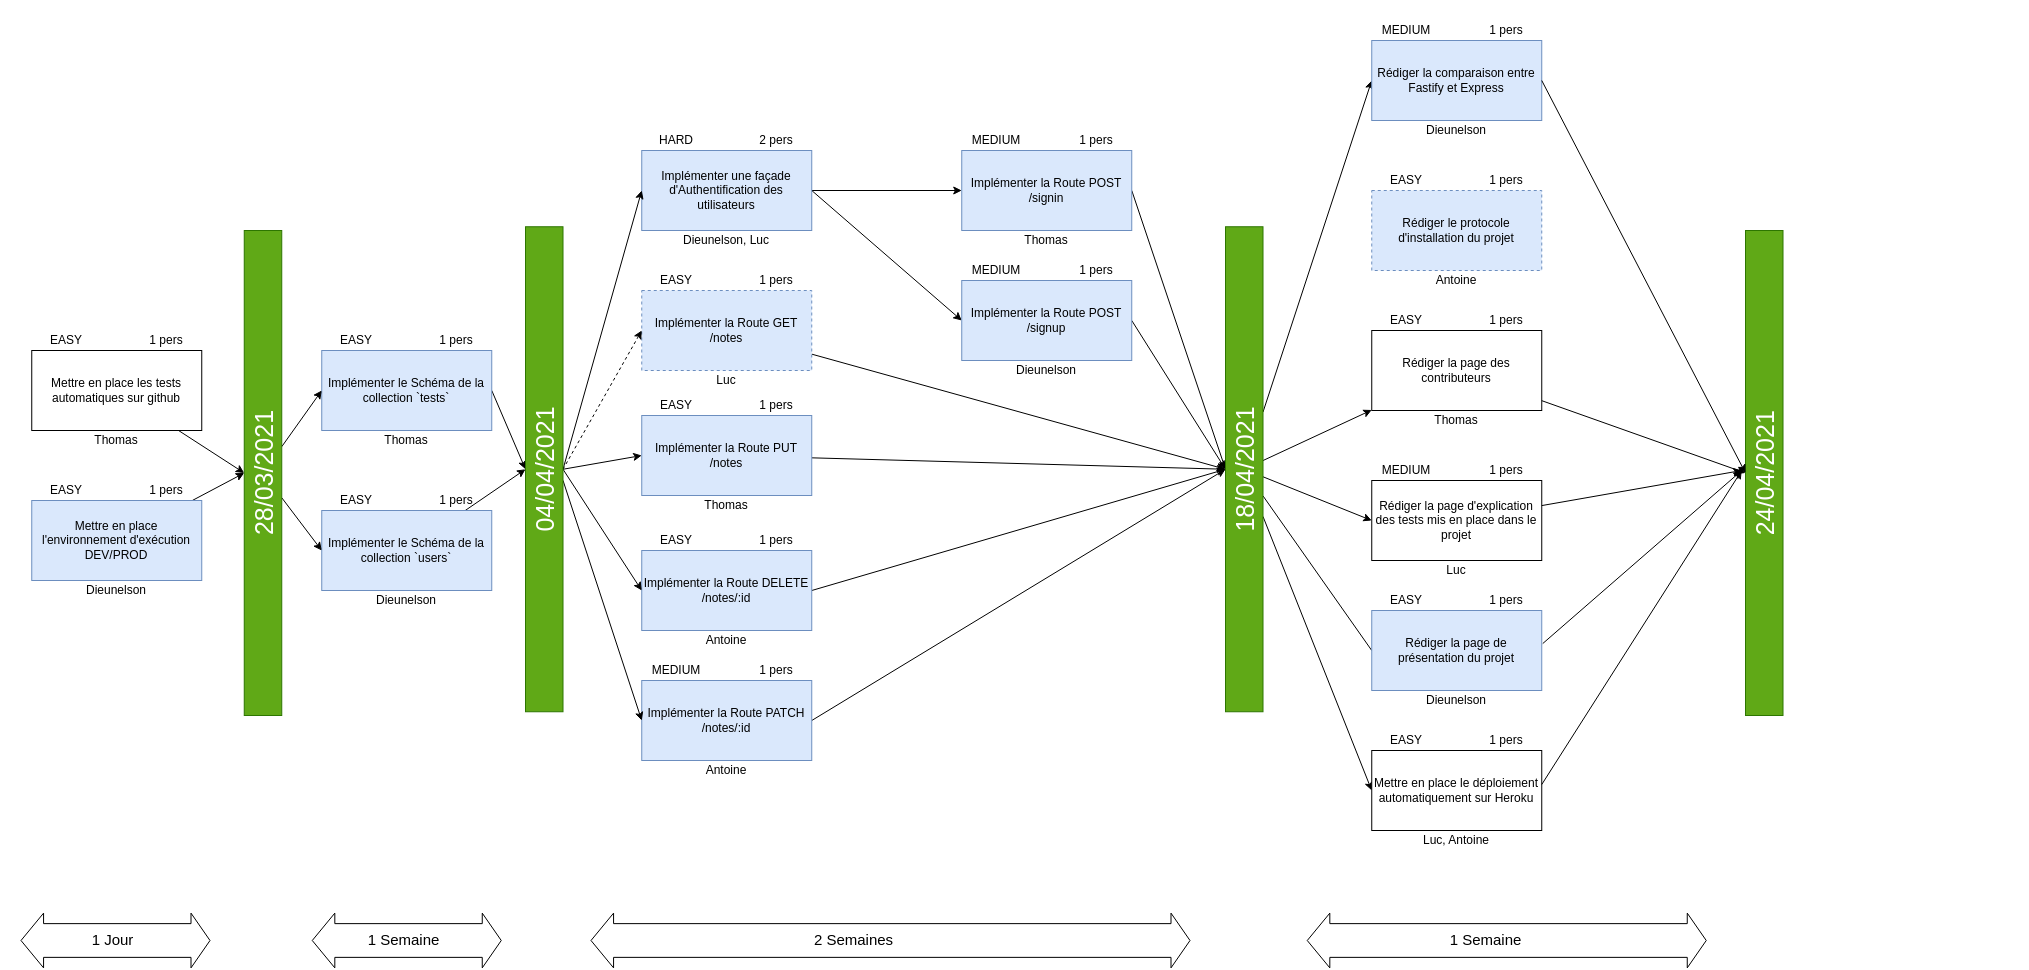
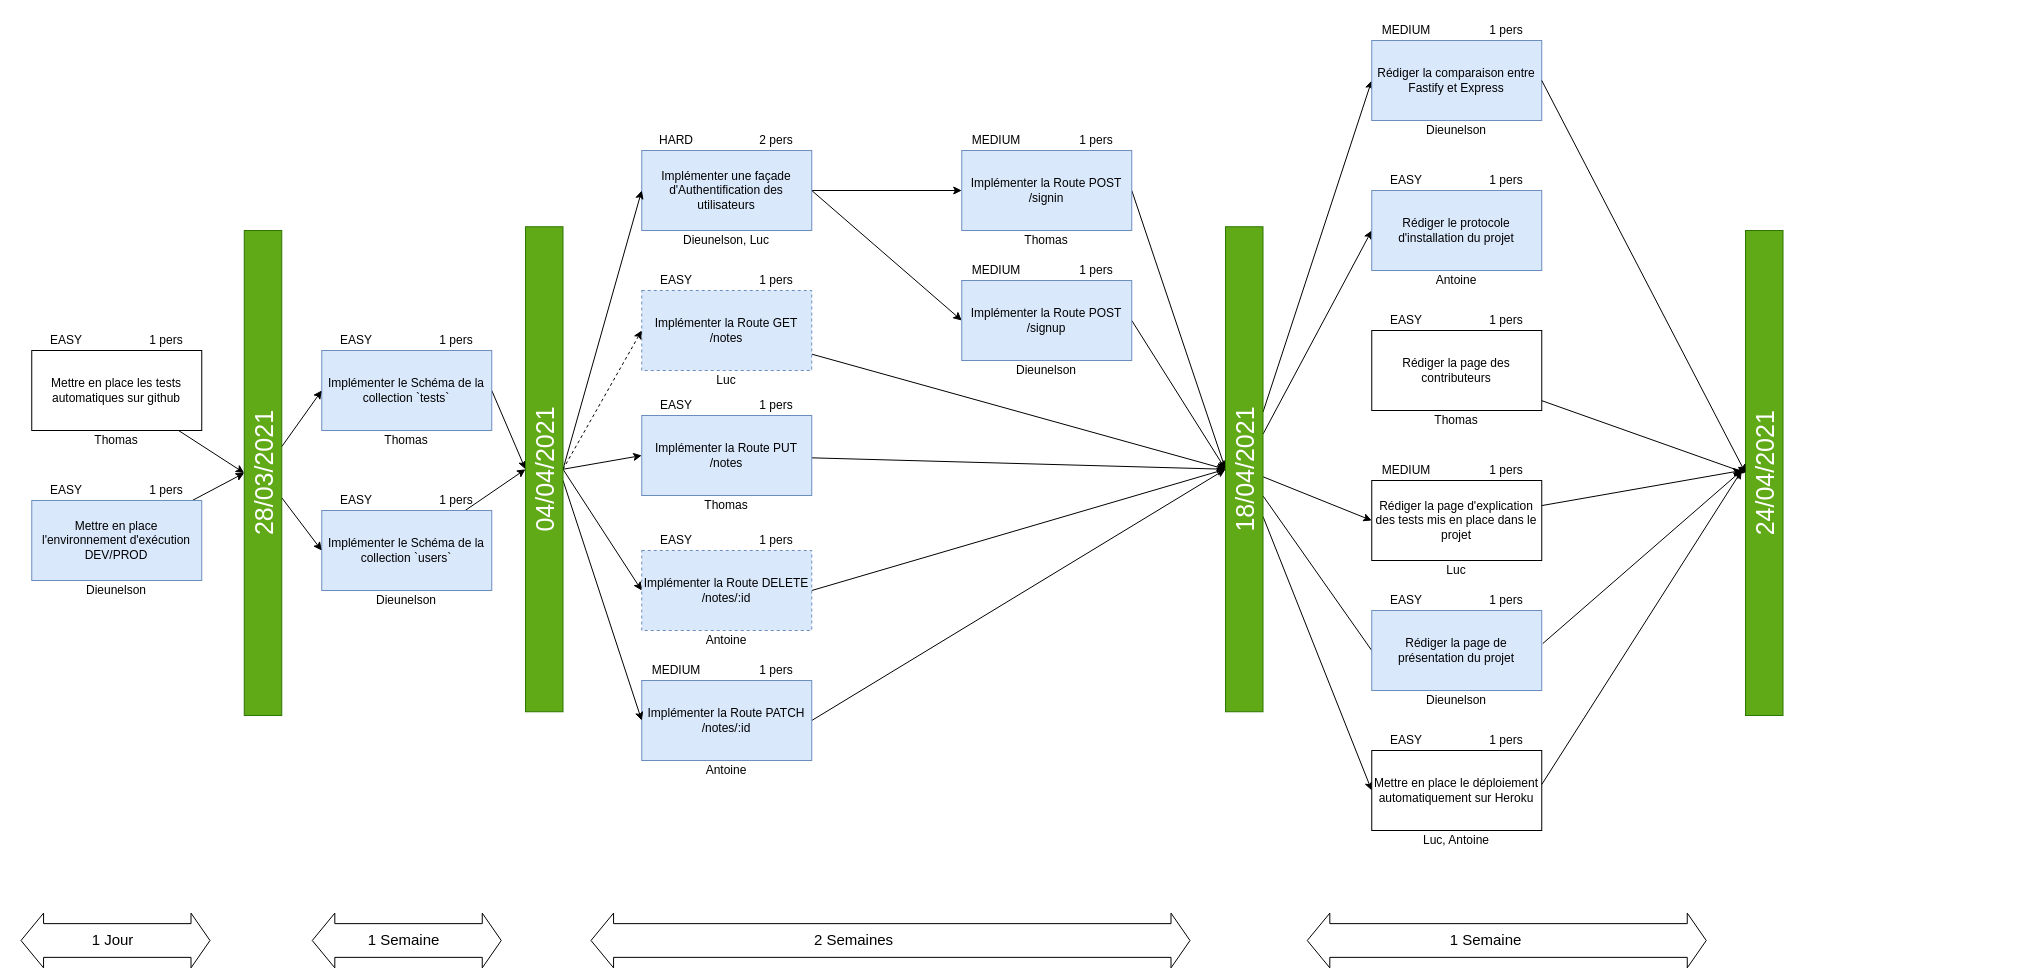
node "Rédiger le protocole d'installation du projet": style dashed -> solid
edge "18/04/2021" -> "Rédiger la page des contributeurs": now "18/04/2021" -> "Rédiger le protocole d'installation du projet"
node "Implémenter la Route DELETE /notes/:id": style solid -> dashed
